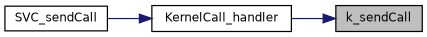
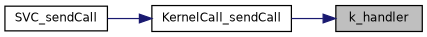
node "KernelCall_handler": label "KernelCall_handler" -> "KernelCall_sendCall"
node "k_sendCall": label "k_sendCall" -> "k_handler"
